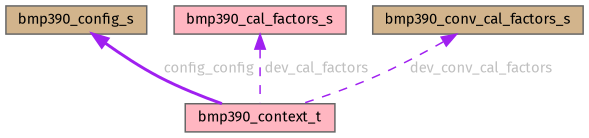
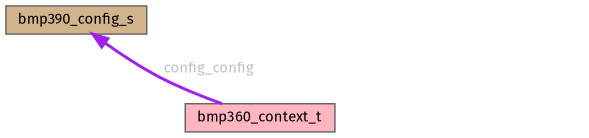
node "bmp390_cal_factors_s": removed
node "bmp390_conv_cal_factors_s": removed
node "bmp390_context_t": label "bmp390_context_t" -> "bmp360_context_t"
